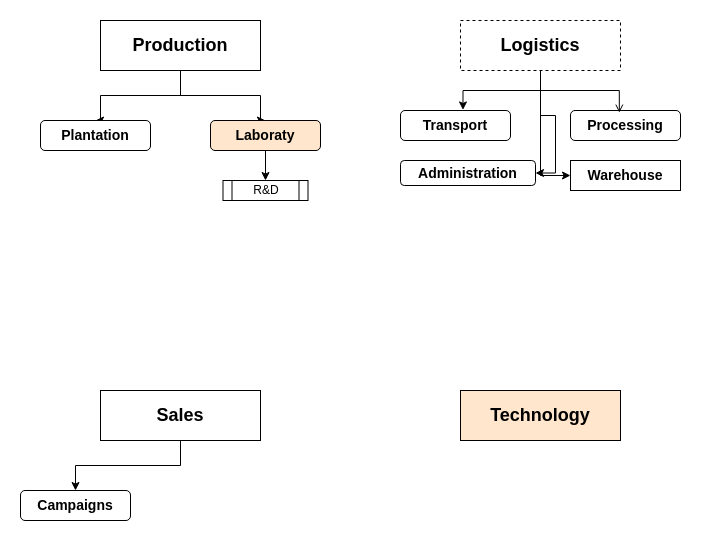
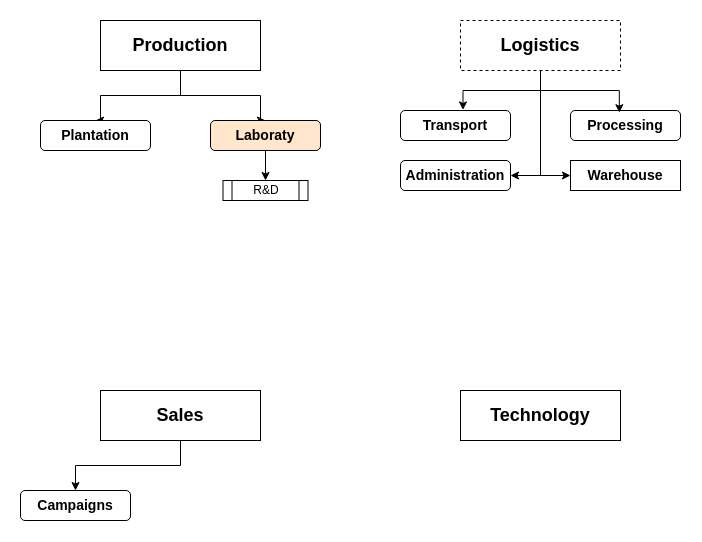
edge "Logistics" -> "Processing": arrowhead open -> classic
node "Administration": size 135x25 -> 110x30
node "Technology": fillcolor #ffe6cc -> #ffffff
